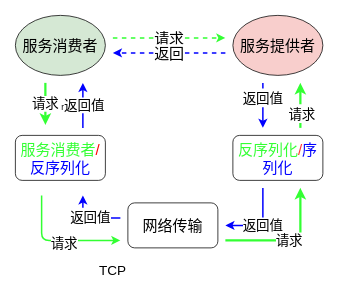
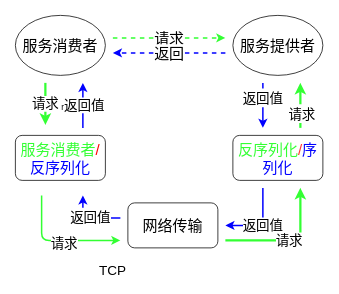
node "服务消费者": fillcolor #d5e8d4 -> #ffffff
node "服务提供者": fillcolor #f8cecc -> #ffffff
